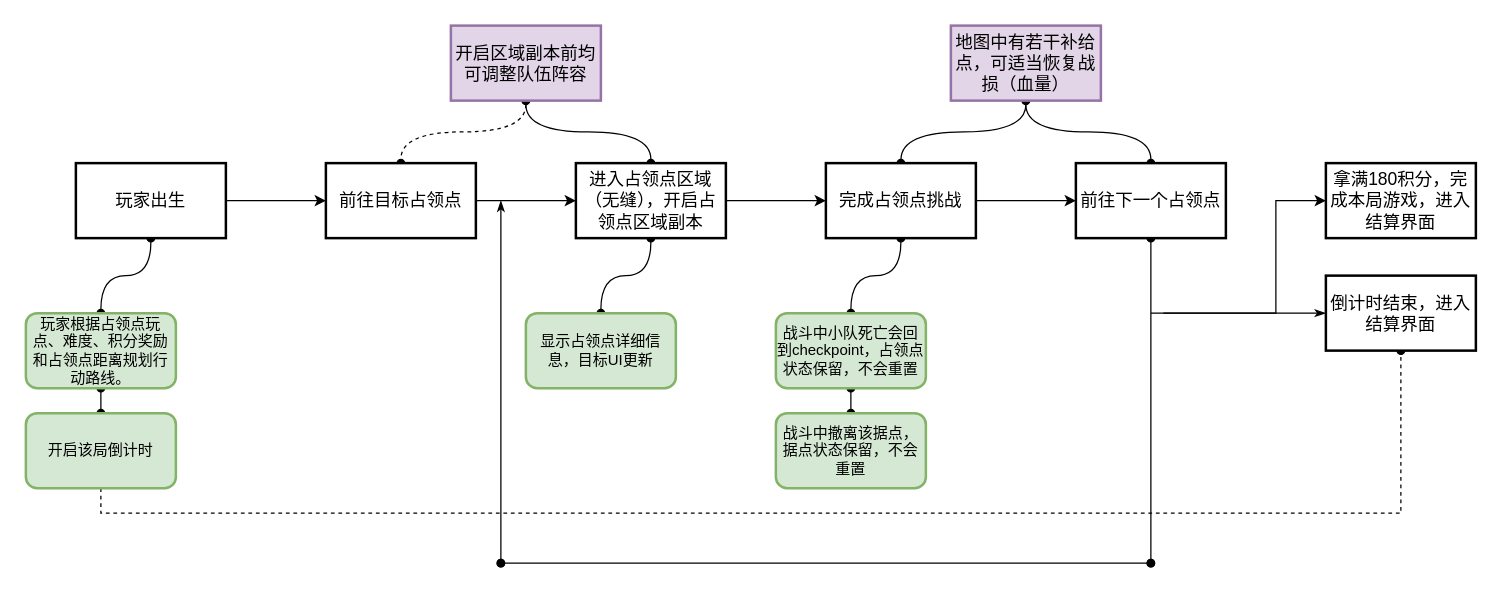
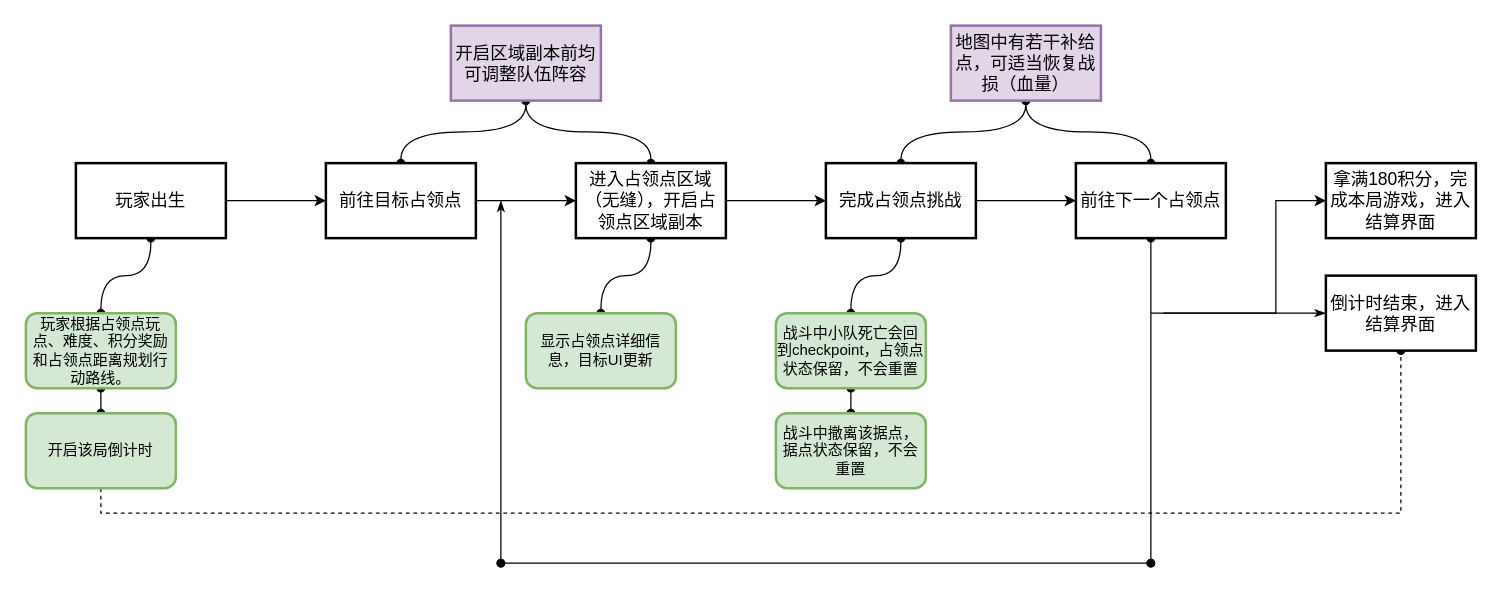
edge "开启区域副本前均可调整队伍阵容" -- "前往目标占领点": style dashed -> solid
